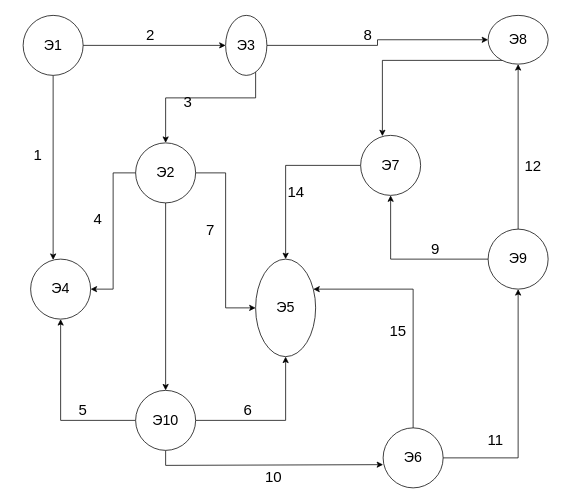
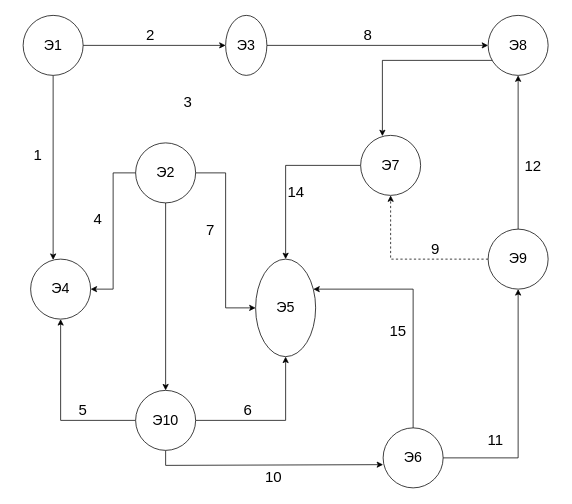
node "Э8": size 60x49 -> 60x60
edge "Э3" -> "Э2": removed
edge "Э9" -> "Э7": style solid -> dashed
